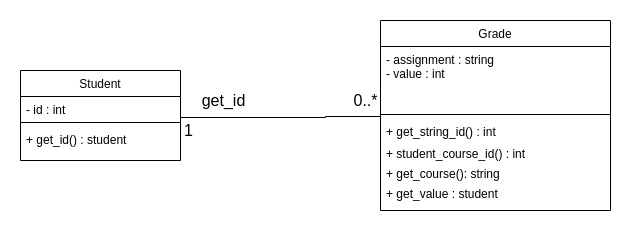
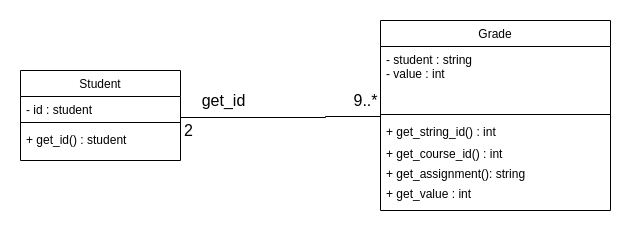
node "- assignment : string - value : int": label "- assignment : string - value : int" -> "- student : string - value : int"
node "0..*": label "0..*" -> "9..*"
node "- id : int": label "- id : int" -> "- id : student"
node "1": label "1" -> "2"
node "+ student_course_id() : int": label "+ student_course_id() : int" -> "+ get_course_id() : int"
node "+ get_course(): string": label "+ get_course(): string" -> "+ get_assignment(): string"
node "+ get_value : student": label "+ get_value : student" -> "+ get_value : int"
